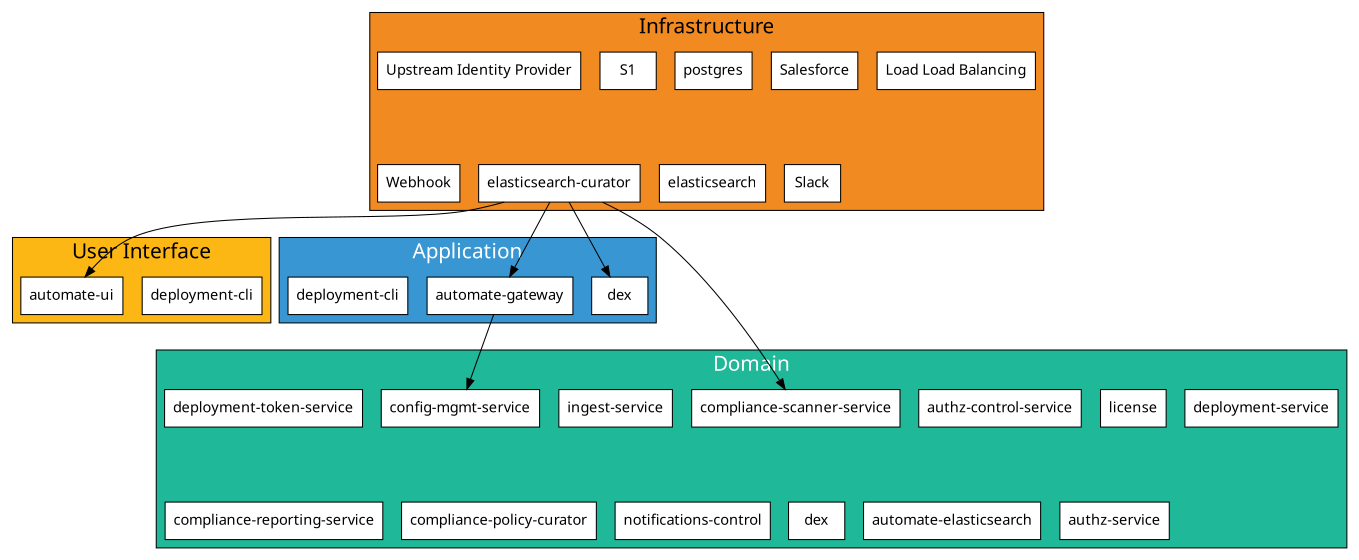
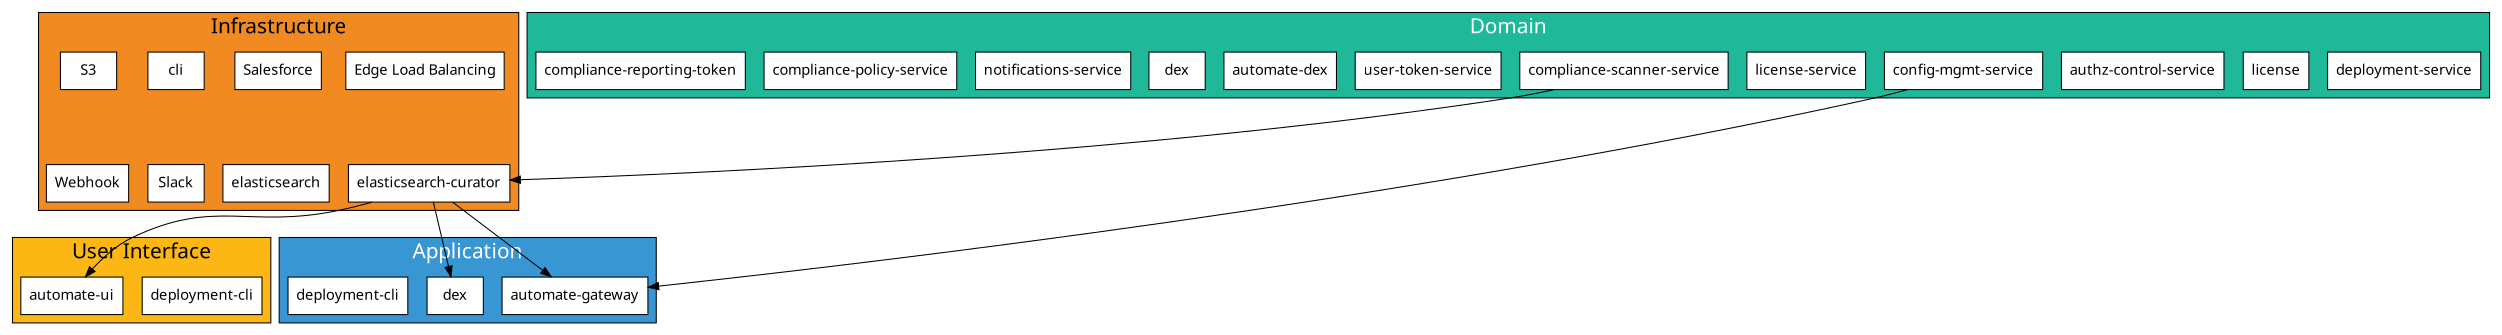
node "Upstream Identity Provider": removed
node "S1": label "S1" -> "S3"
node "postgres": label "postgres" -> "cli"
node "Load Load Balancing": label "Load Load Balancing" -> "Edge Load Balancing"
edge "elasticsearch-curator" -> "compliance-scanner-service": reversed
edge "automate-gateway" -> "config-mgmt-service": reversed
node "deployment-token-service": label "deployment-token-service" -> "user-token-service"
node "ingest-service": label "ingest-service" -> "license-service"
node "compliance-reporting-service": label "compliance-reporting-service" -> "compliance-reporting-token"
node "compliance-policy-curator": label "compliance-policy-curator" -> "compliance-policy-service"
node "notifications-control": label "notifications-control" -> "notifications-service"
node "automate-elasticsearch": label "automate-elasticsearch" -> "automate-dex"
node "authz-service": removed
